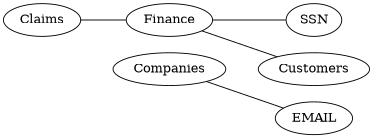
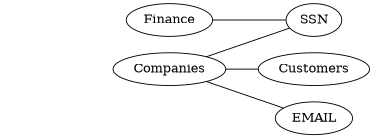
node "Claims": removed
edge "SSN" -- "Companies": added
edge "Finance" -- "Customers": now "Companies" -- "Customers"
